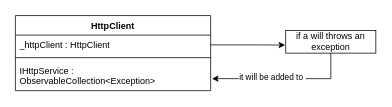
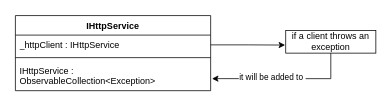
node "HttpClient": label "HttpClient" -> "IHttpService"
node "if a will throws an exception": label "if a will throws an exception" -> "if a client throws an exception"
node "_httpClient : HttpClient": label "_httpClient : HttpClient" -> "_httpClient : IHttpService"
